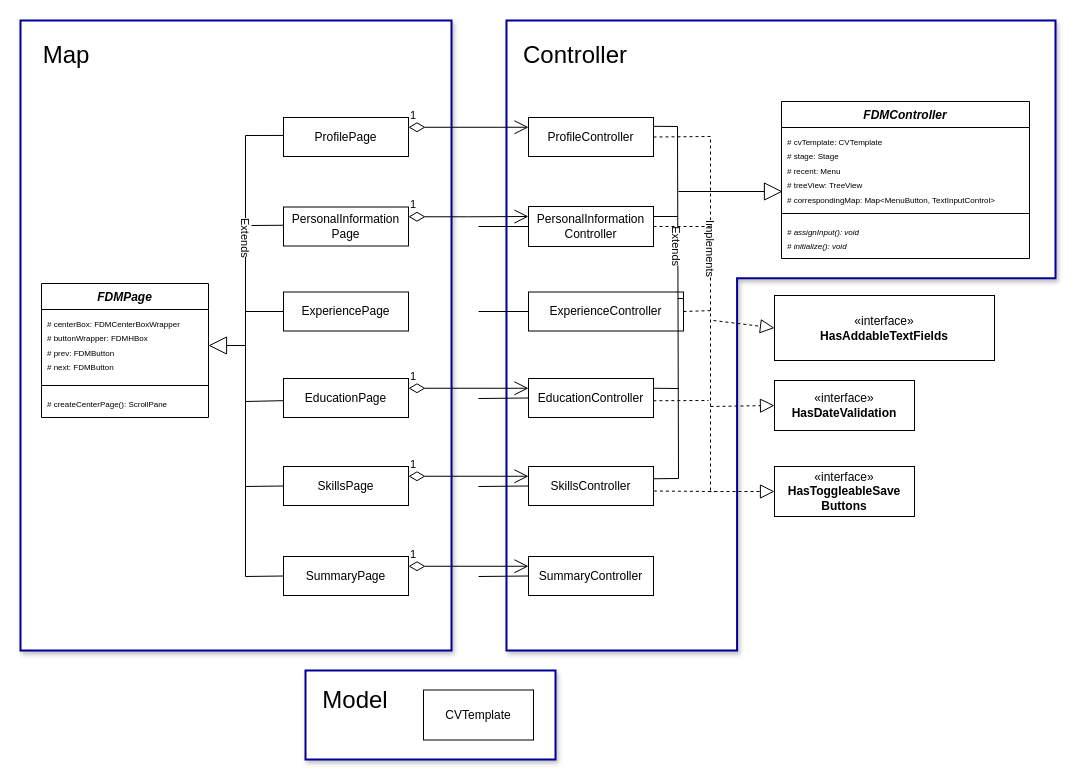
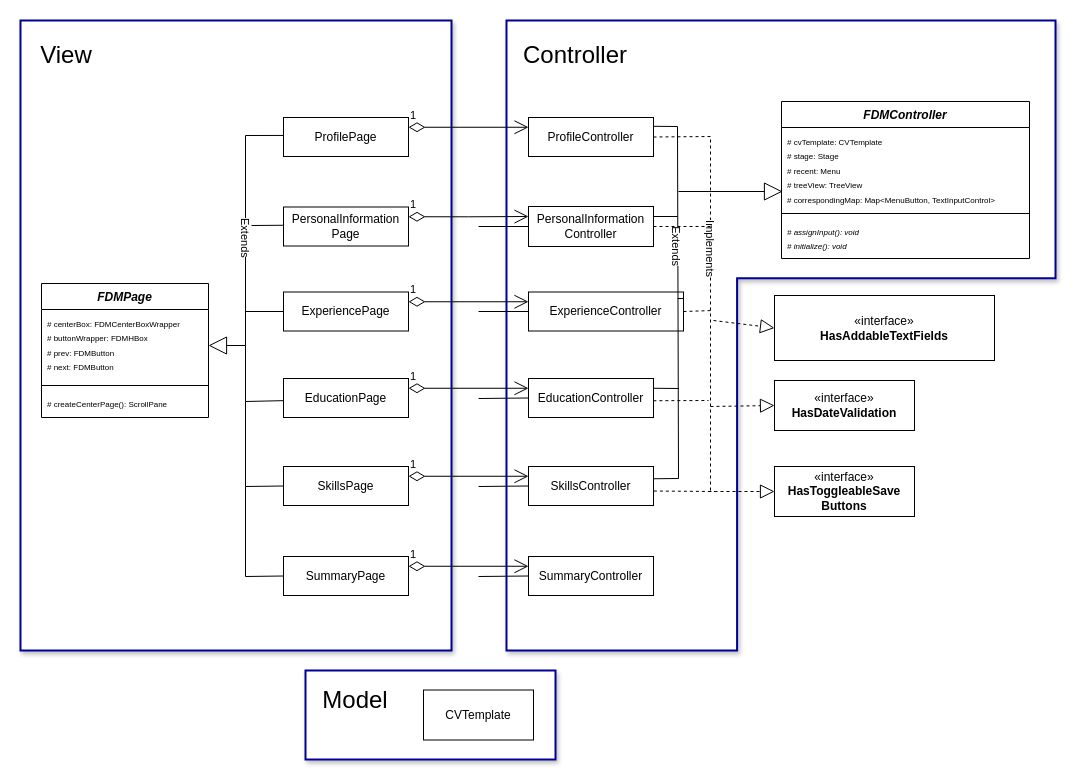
node "Map": label "Map" -> "View"
edge "ExperiencePage" -- "ExperienceController": added, label "1"
